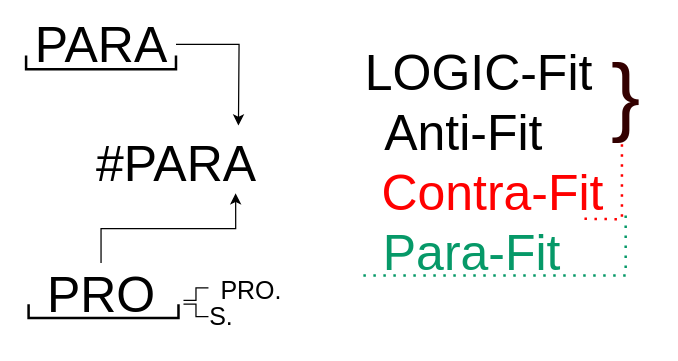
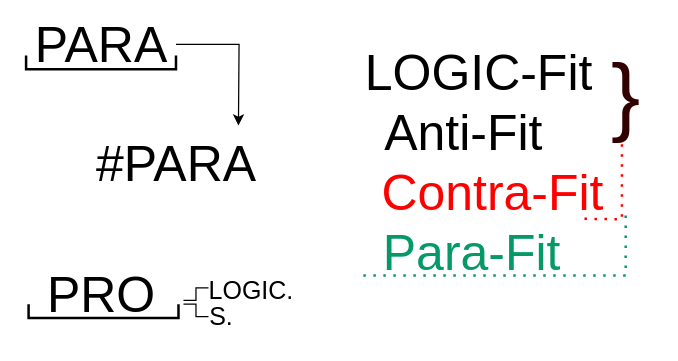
edge "PRO" -> "#PARA": removed
node "PRO.": label "PRO." -> "LOGIC."
